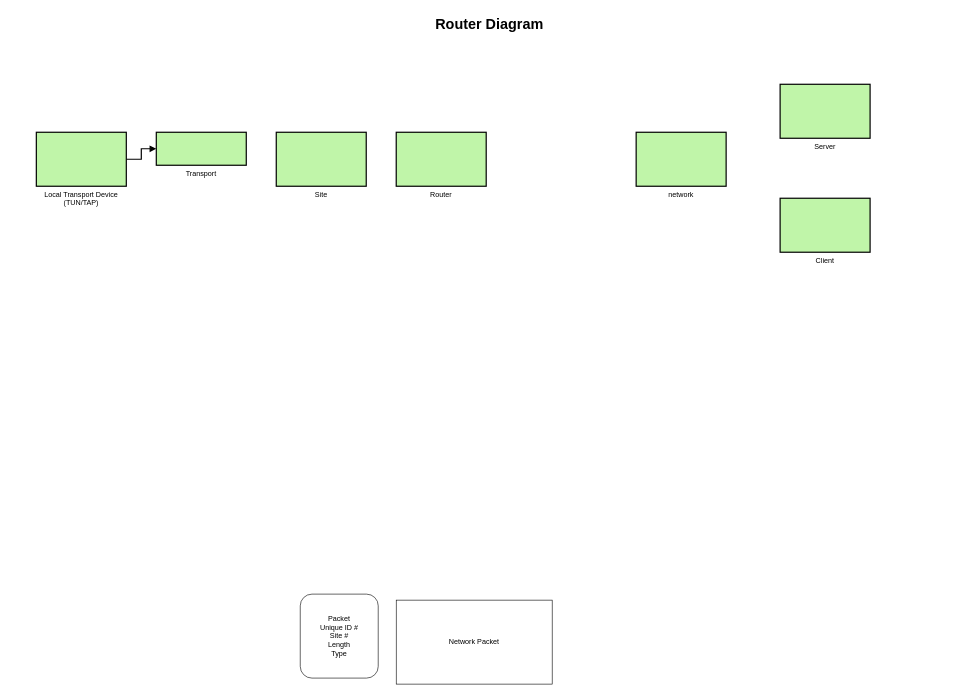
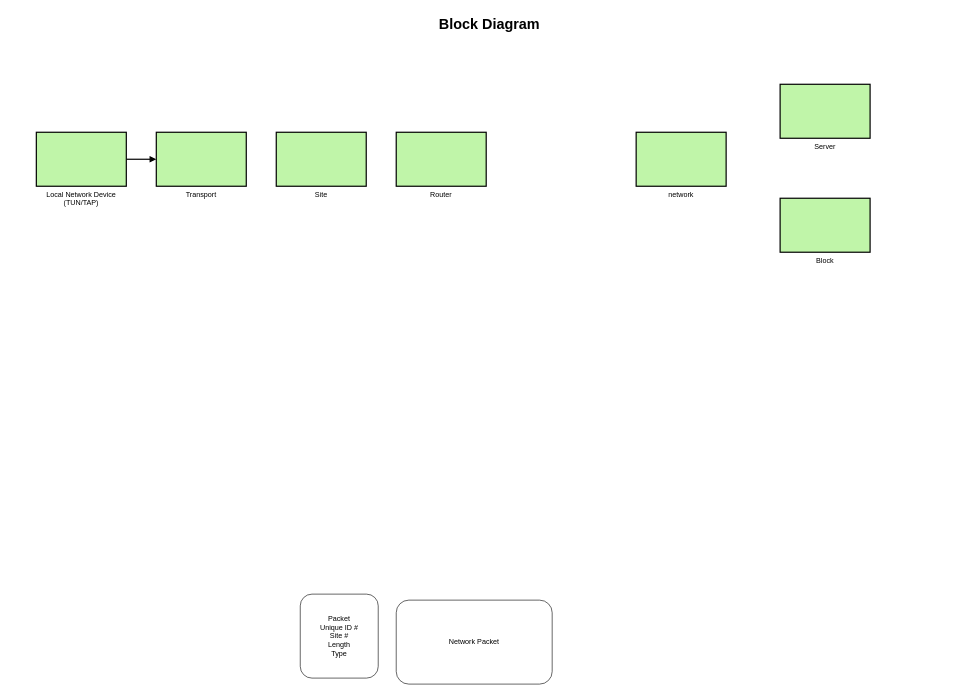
node "Router Diagram": label "Router Diagram" -> "Block Diagram"
node "Transport": size 90x33 -> 90x54
node "Local Transport Device (TUN/TAP)": label "Local Transport Device (TUN/TAP)" -> "Local Network Device (TUN/TAP)"
node "Client": label "Client" -> "Block"
node "Network Packet": shape rectangle -> rounded rectangle
